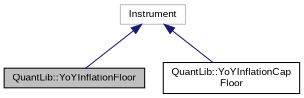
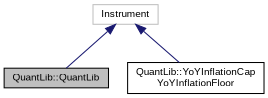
node "QuantLib::YoYInflationFloor": label "QuantLib::YoYInflationFloor" -> "QuantLib::QuantLib"
node "QuantLib::YoYInflationCap Floor": label "QuantLib::YoYInflationCap Floor" -> "QuantLib::YoYInflationCap YoYInflationFloor"
